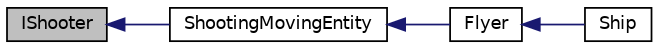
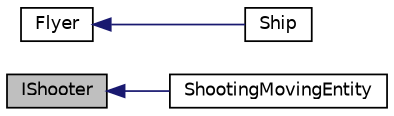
edge "Flyer" -> "ShootingMovingEntity": removed
